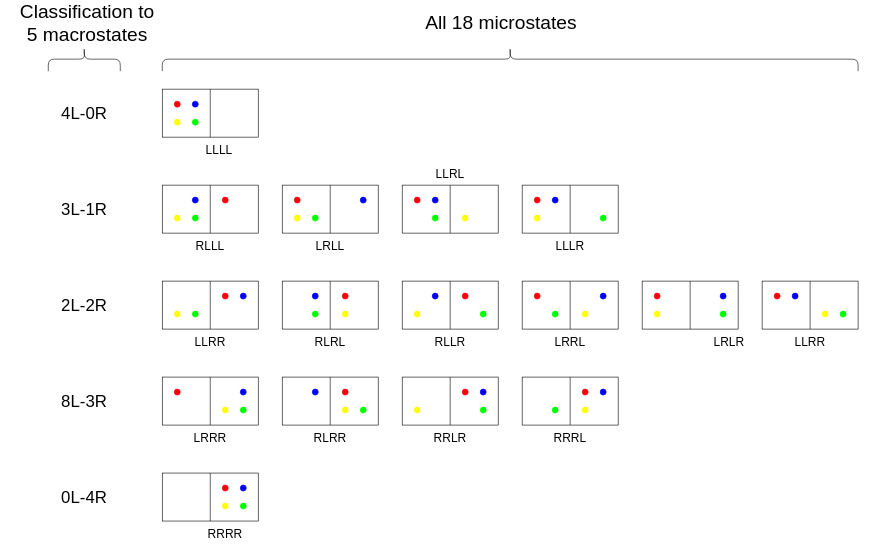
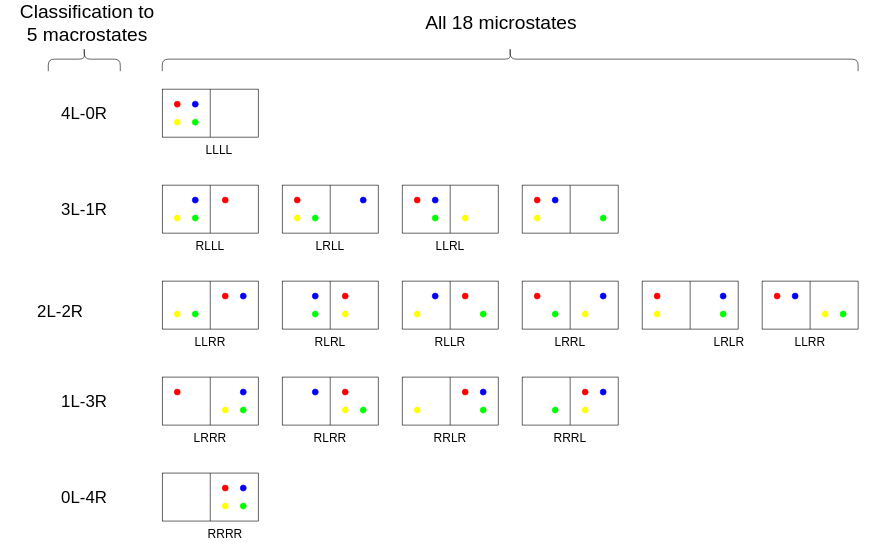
node "LLRL": moved (450, 173) -> (450, 245)
node "LLLR": removed
node "2L-2R": moved (84, 305) -> (60, 311)
node "8L-3R": label "8L-3R" -> "1L-3R"
